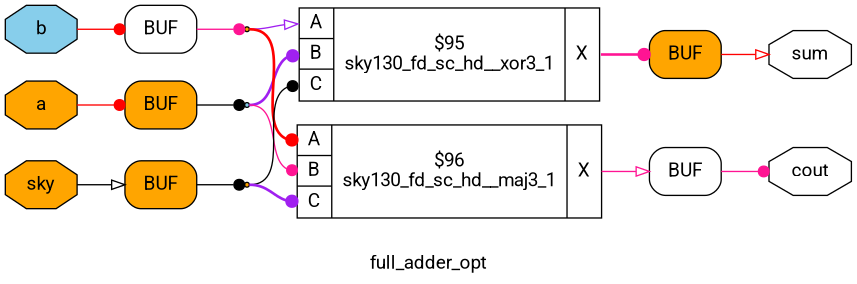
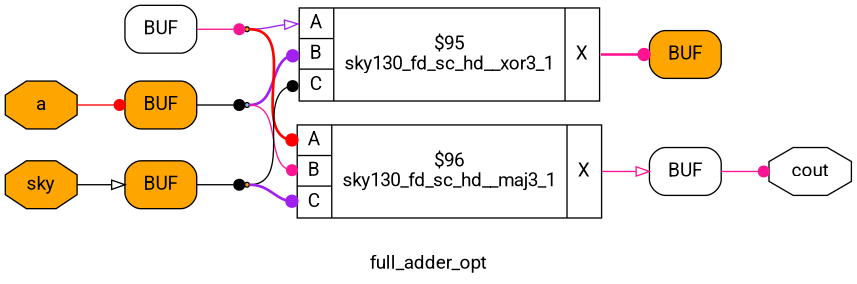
node "b": removed
node "sum": removed
